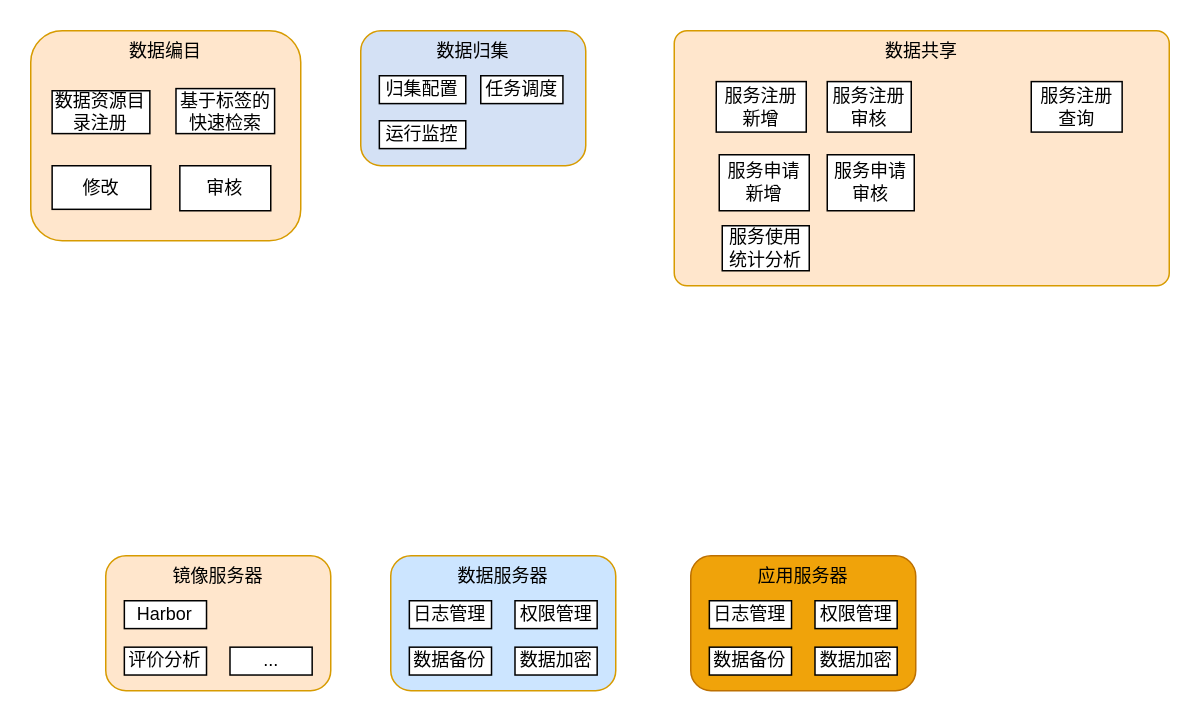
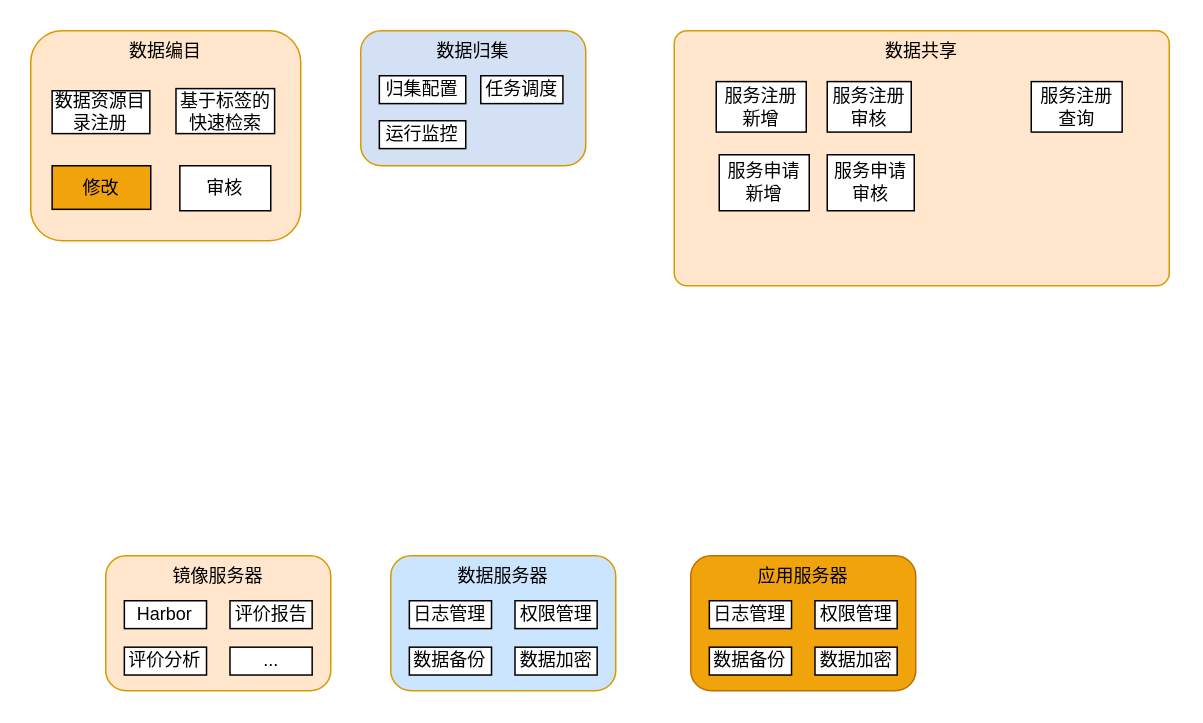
node "修改": fillcolor #ffffff -> #f0a30a
node "服务使用统计分析": removed
node "评价报告": added
